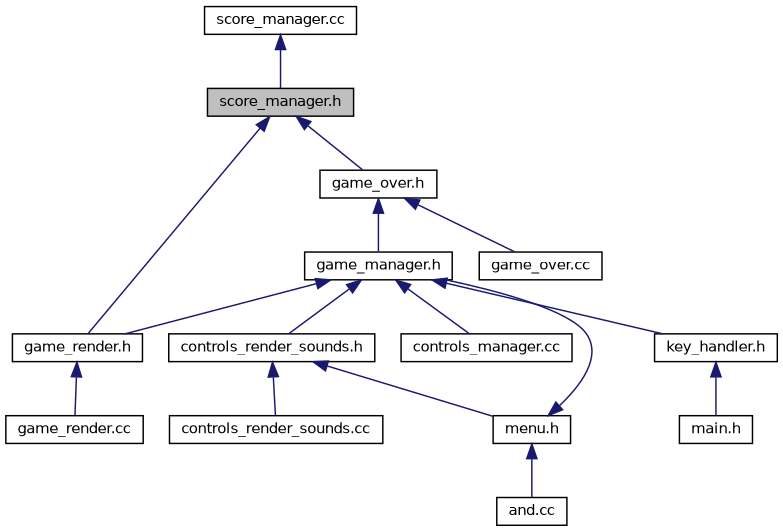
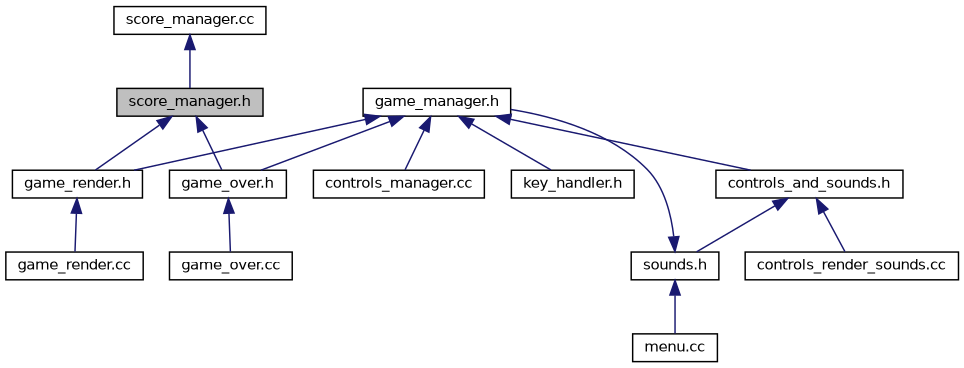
edge "game_manager.h" -> "game_over.h": reversed
node "controls_render_sounds.h": label "controls_render_sounds.h" -> "controls_and_sounds.h"
node "menu.h": label "menu.h" -> "sounds.h"
node "main.h": removed
node "and.cc": label "and.cc" -> "menu.cc"
